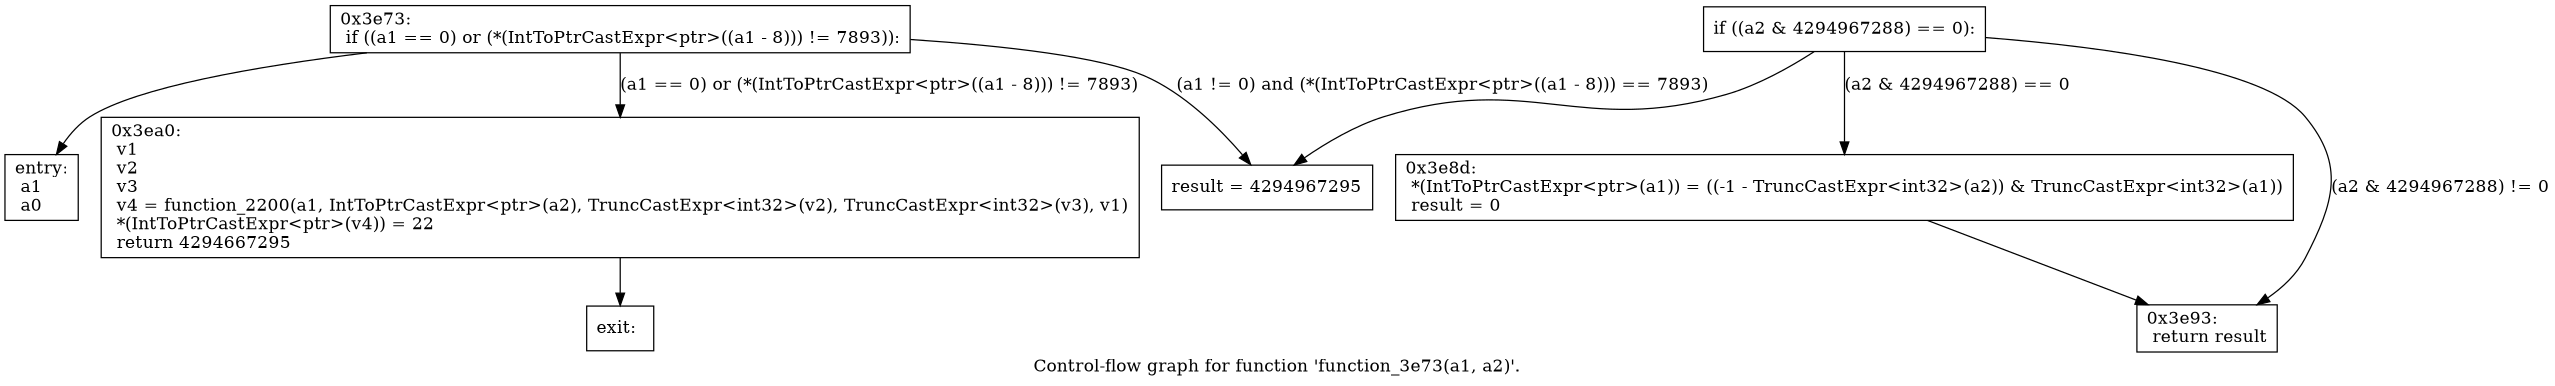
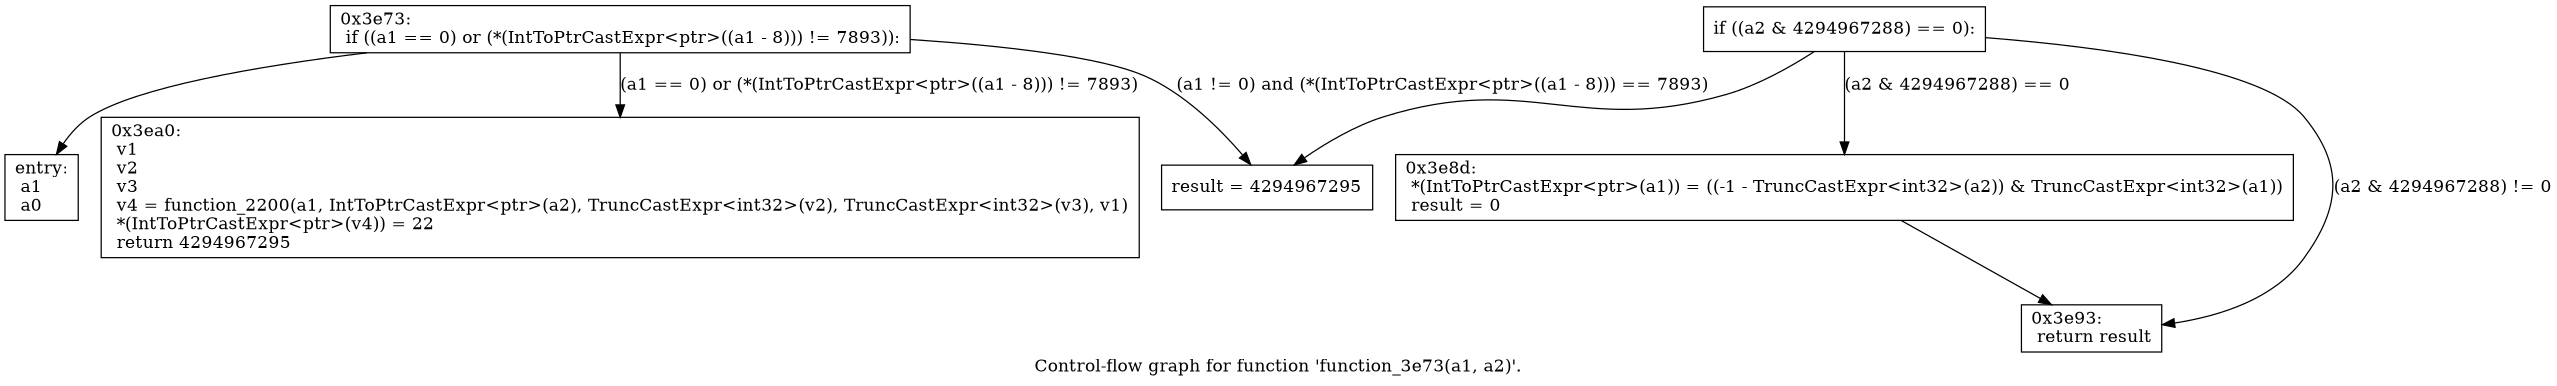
node "0x3ea0:": text "return 4294667295" -> "return 4294967295"
node "exit:": removed
